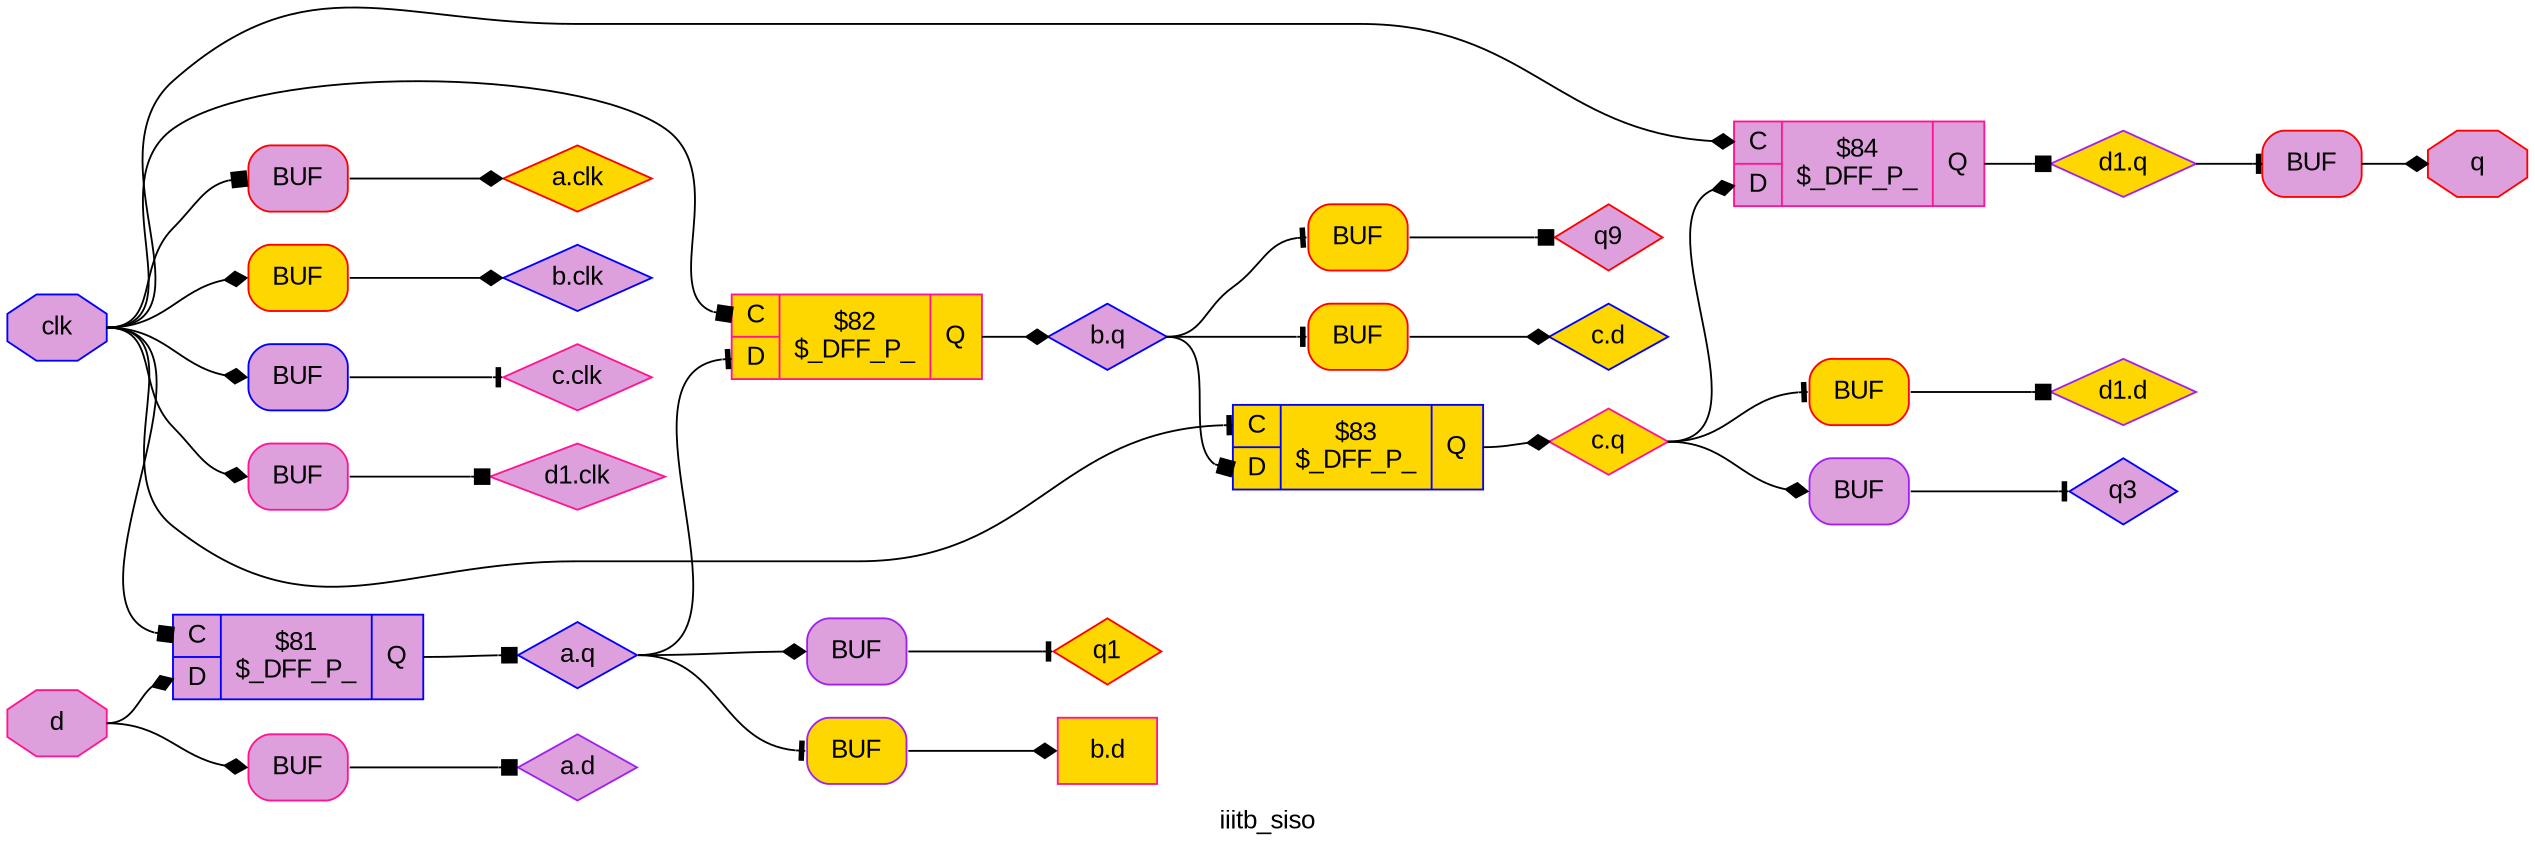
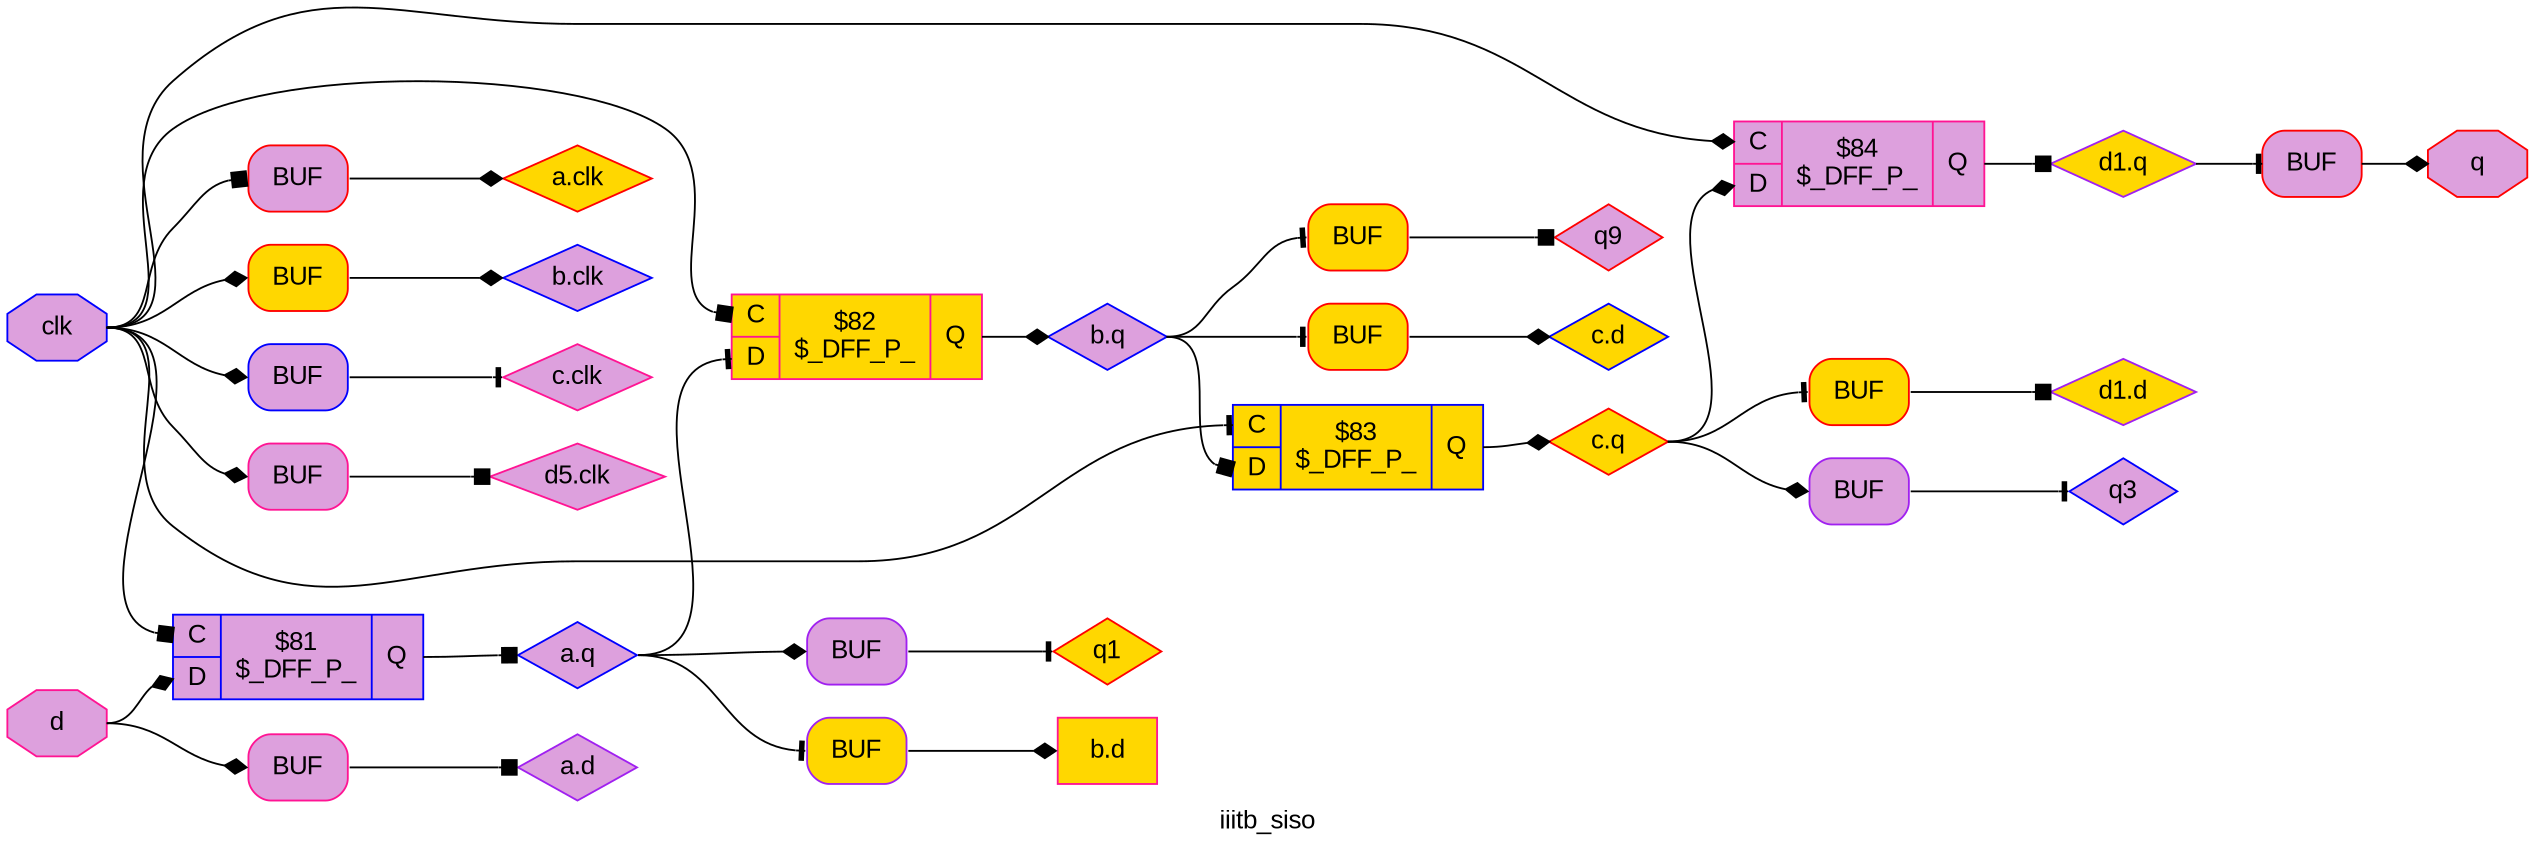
node "c.q": color deeppink -> red
node "d1.clk": label "d1.clk" -> "d5.clk"
